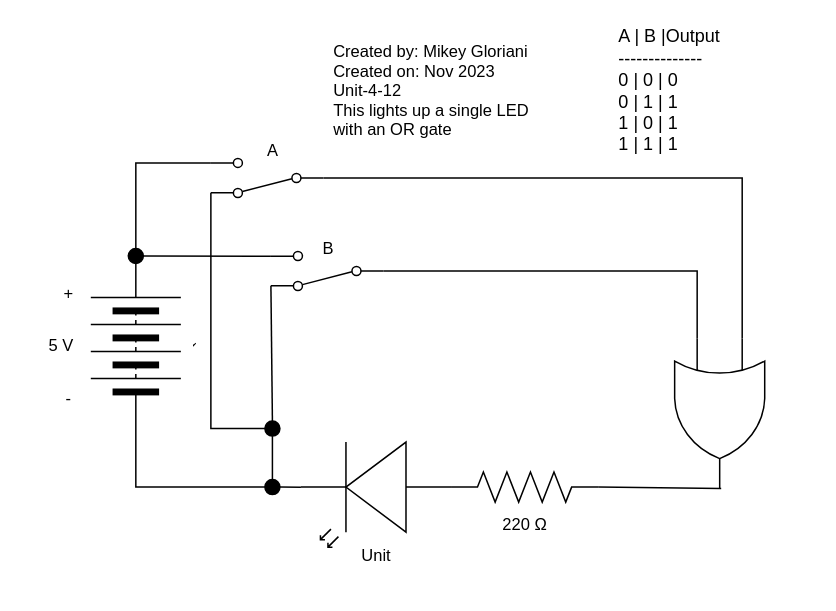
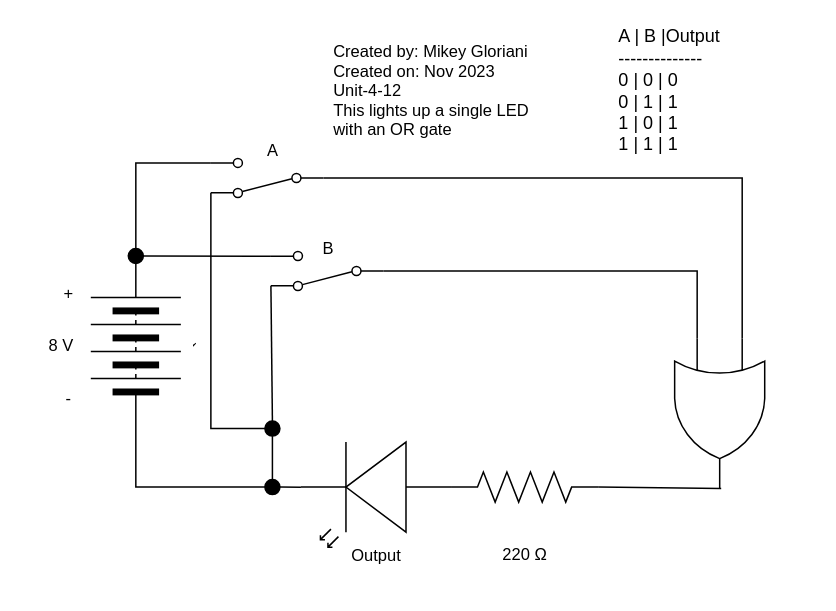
node "5 V": label "5 V" -> "8 V"
node "220 Ω": moved (524, 524) -> (524, 554)
node "Unit": label "Unit" -> "Output"
